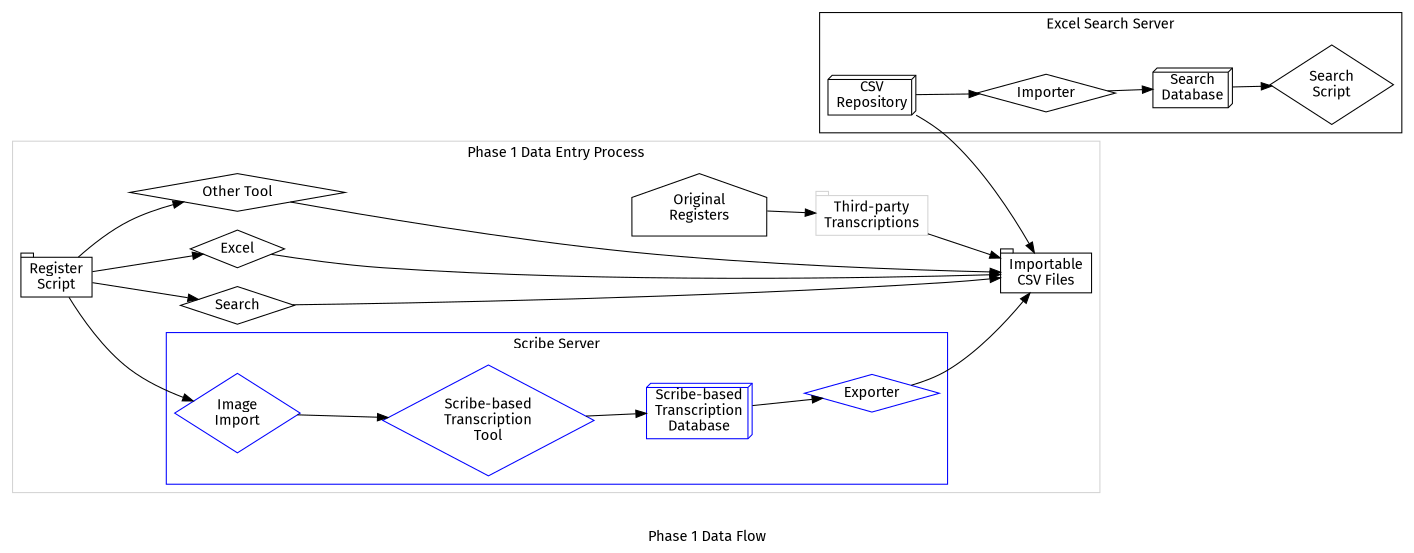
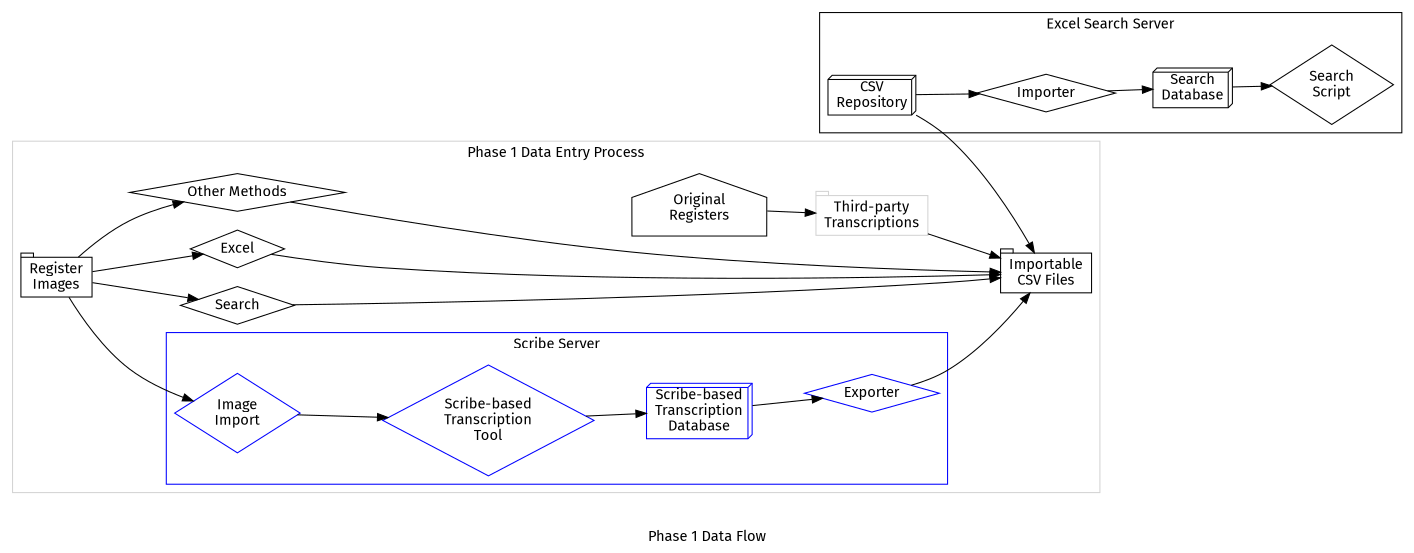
node "Other Tool": label "Other Tool" -> "Other Methods"
node "Register Script": label "Register Script" -> "Register Images"
